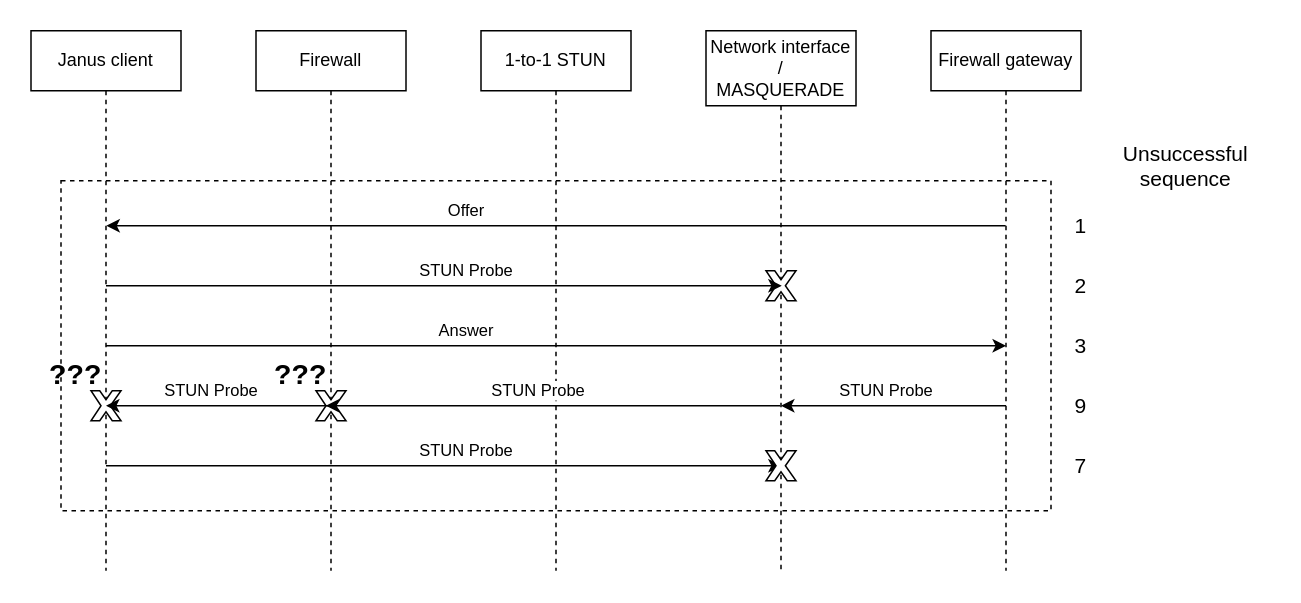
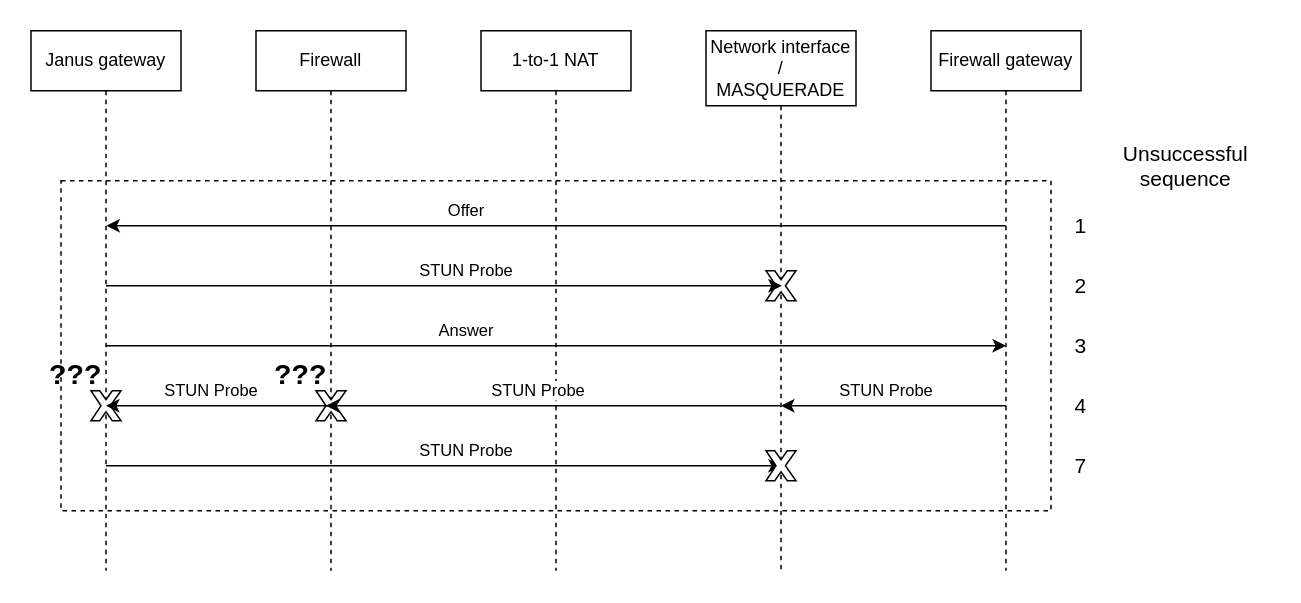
node "Janus client": label "Janus client" -> "Janus gateway"
node "1-to-1 STUN": label "1-to-1 STUN" -> "1-to-1 NAT"
node "9": label "9" -> "4"
